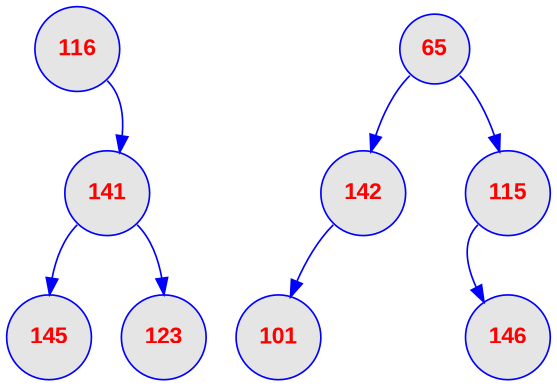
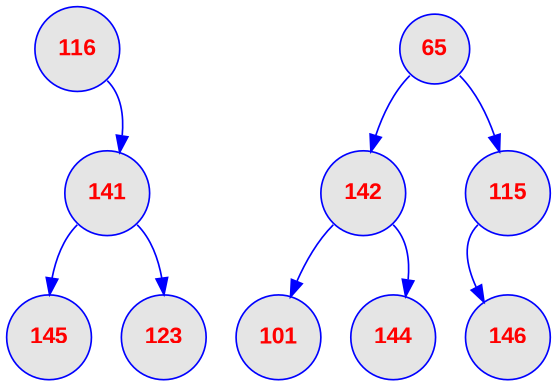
node "144": added
